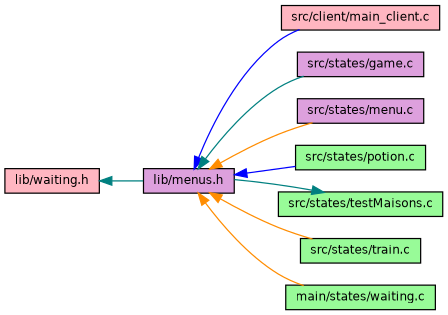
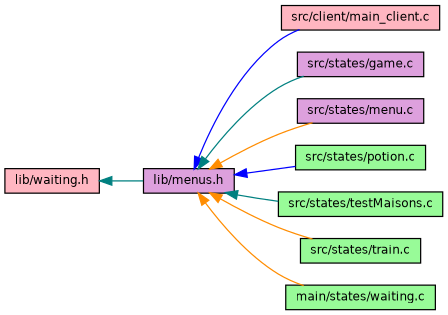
edge "lib/menus.h" -> "src/states/testMaisons.c": reversed
